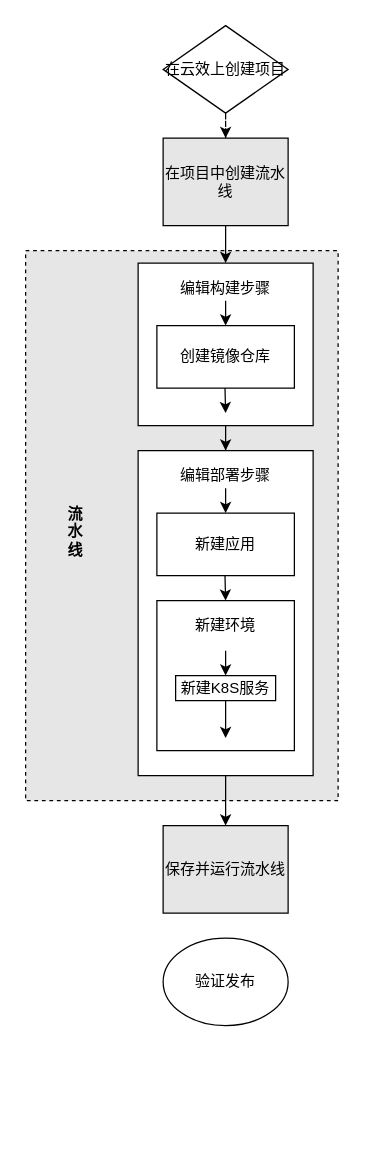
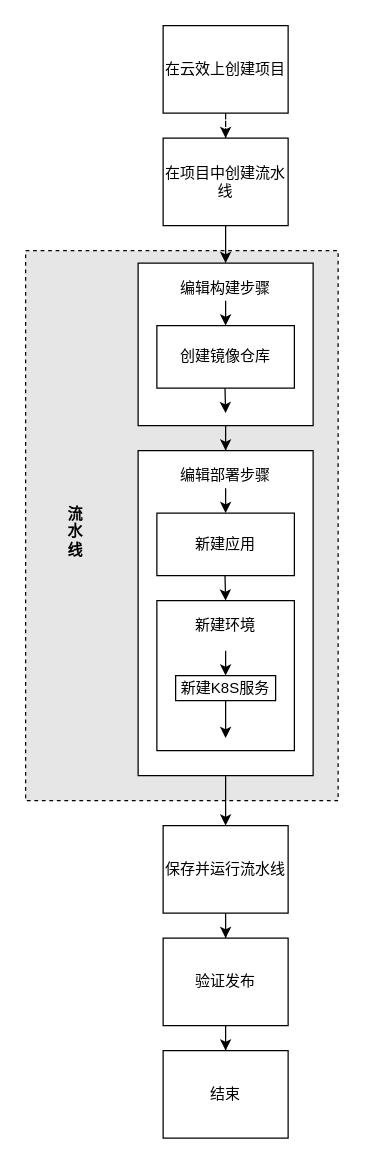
node "在云效上创建项目": shape diamond -> rectangle
node "在项目中创建流水线": fillcolor #e6e6e6 -> #ffffff
node "保存并运行流水线": fillcolor #e6e6e6 -> #ffffff
edge "保存并运行流水线" -> "验证发布": added
node "验证发布": shape ellipse -> rectangle
edge "验证发布" -> "结束": added
node "结束": added
